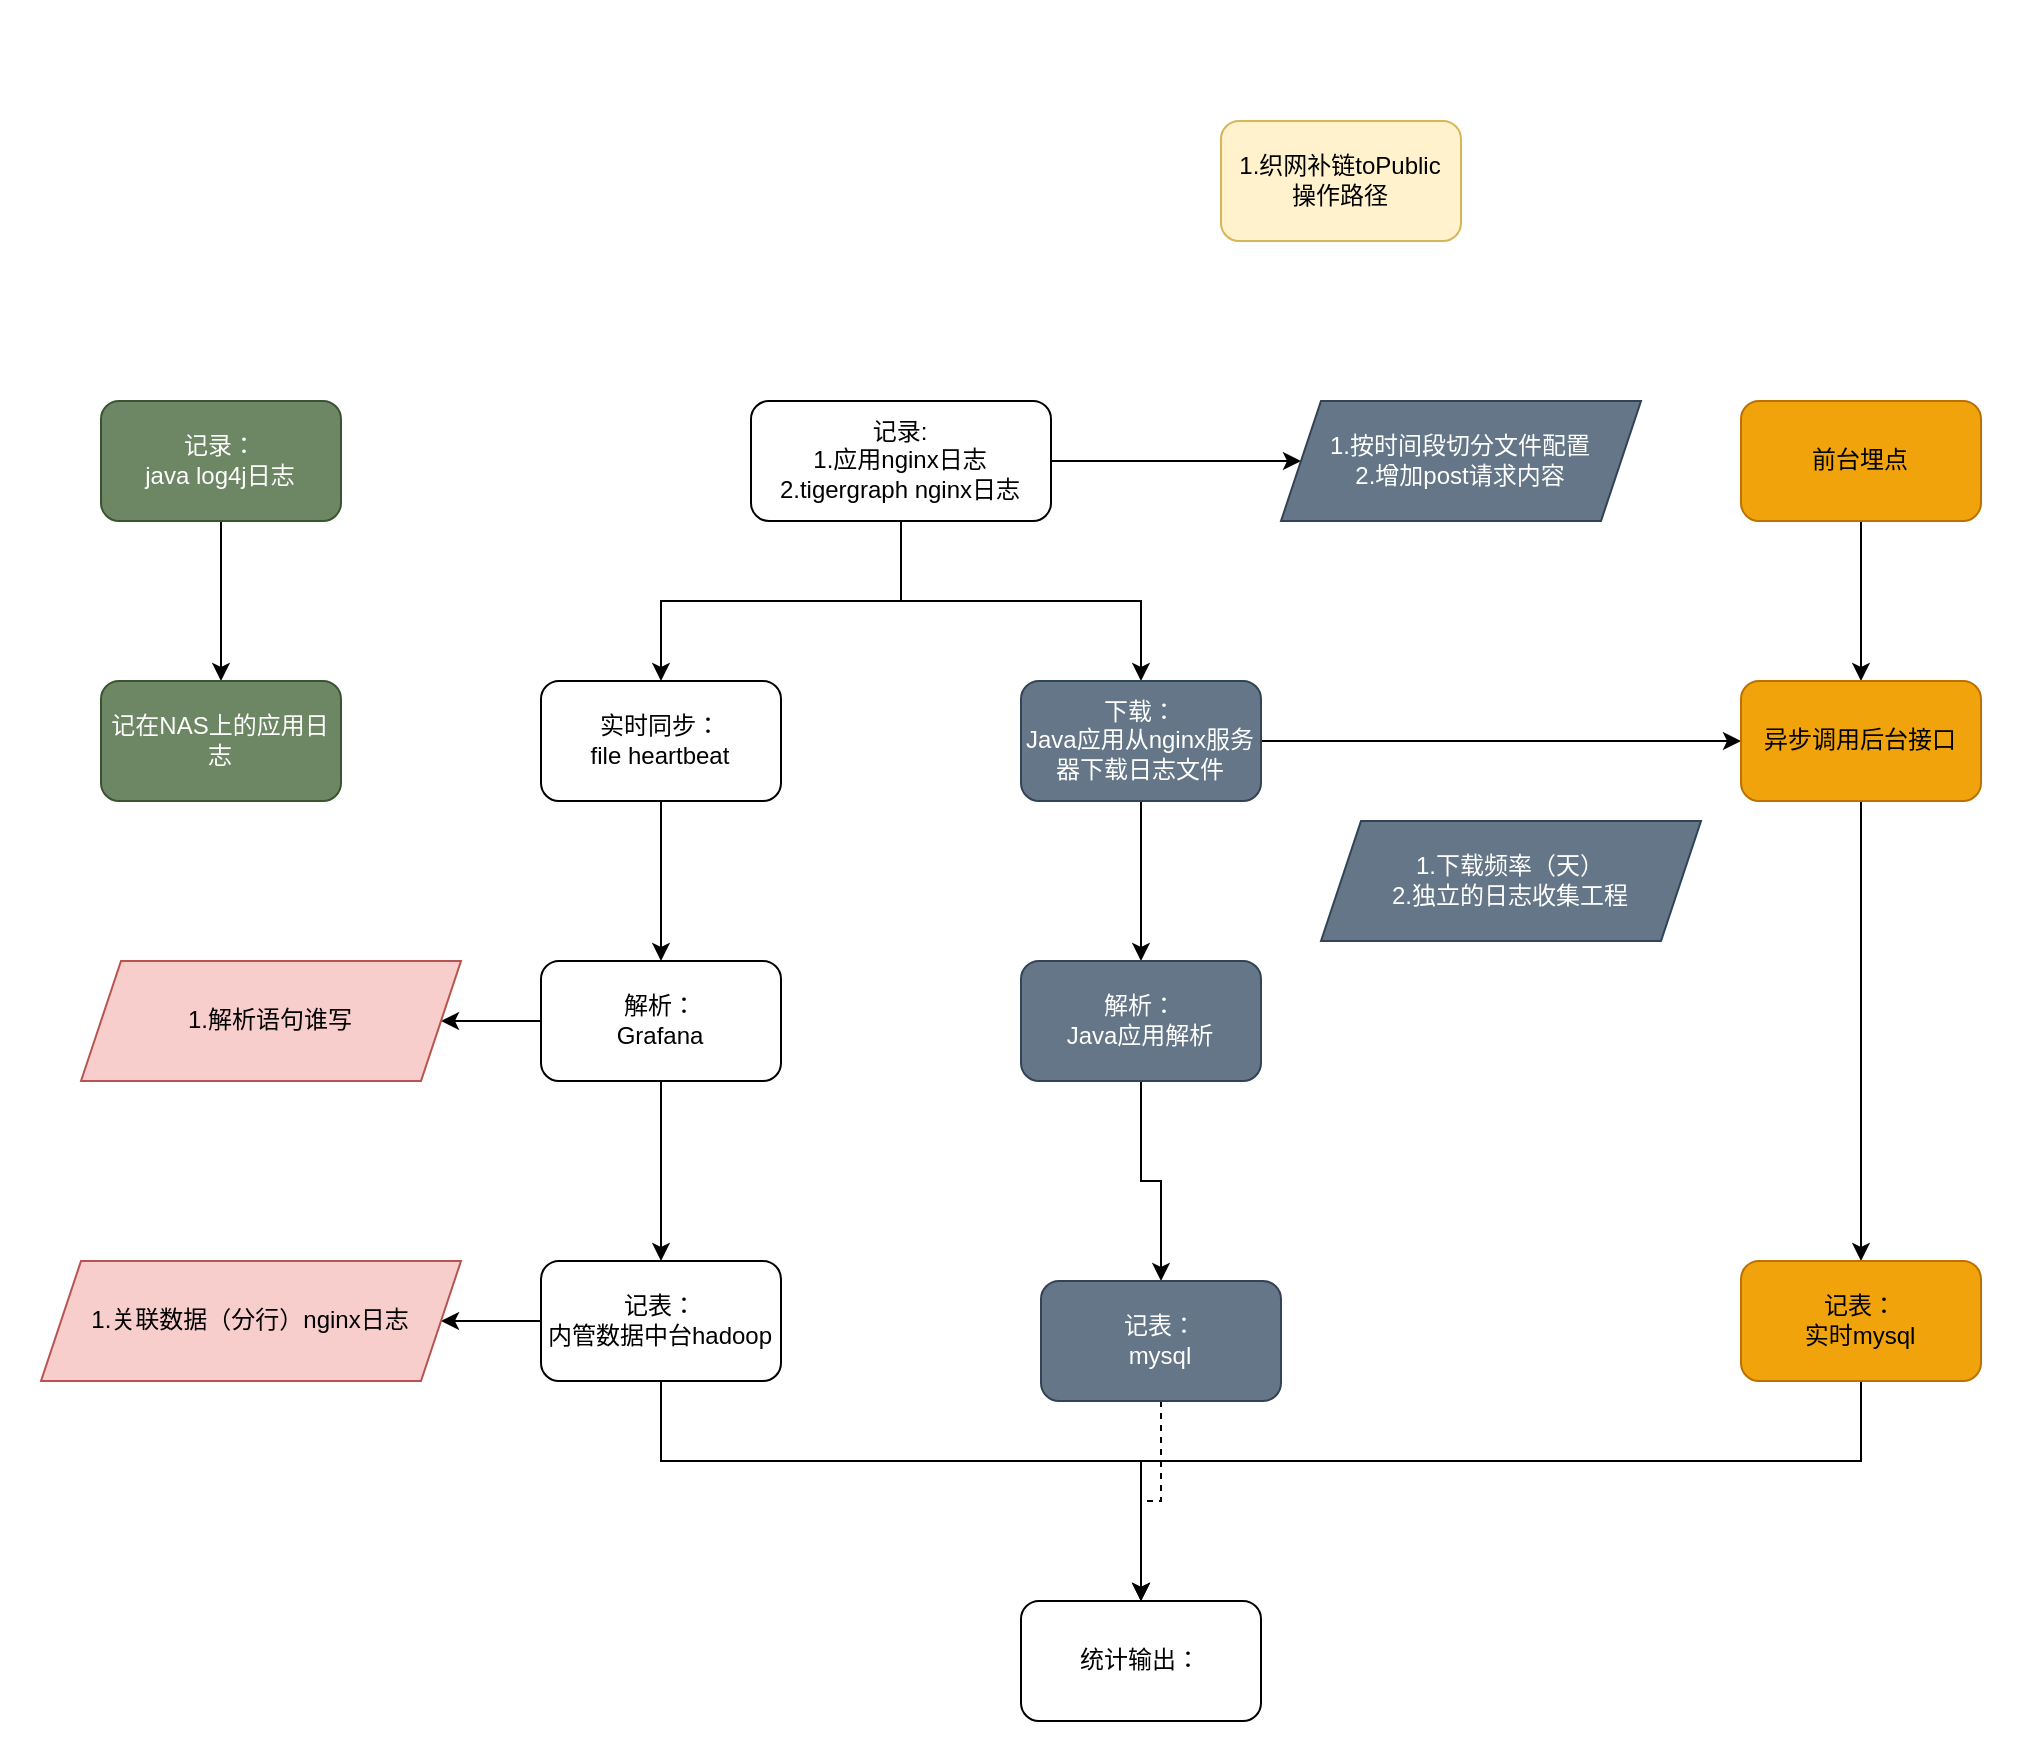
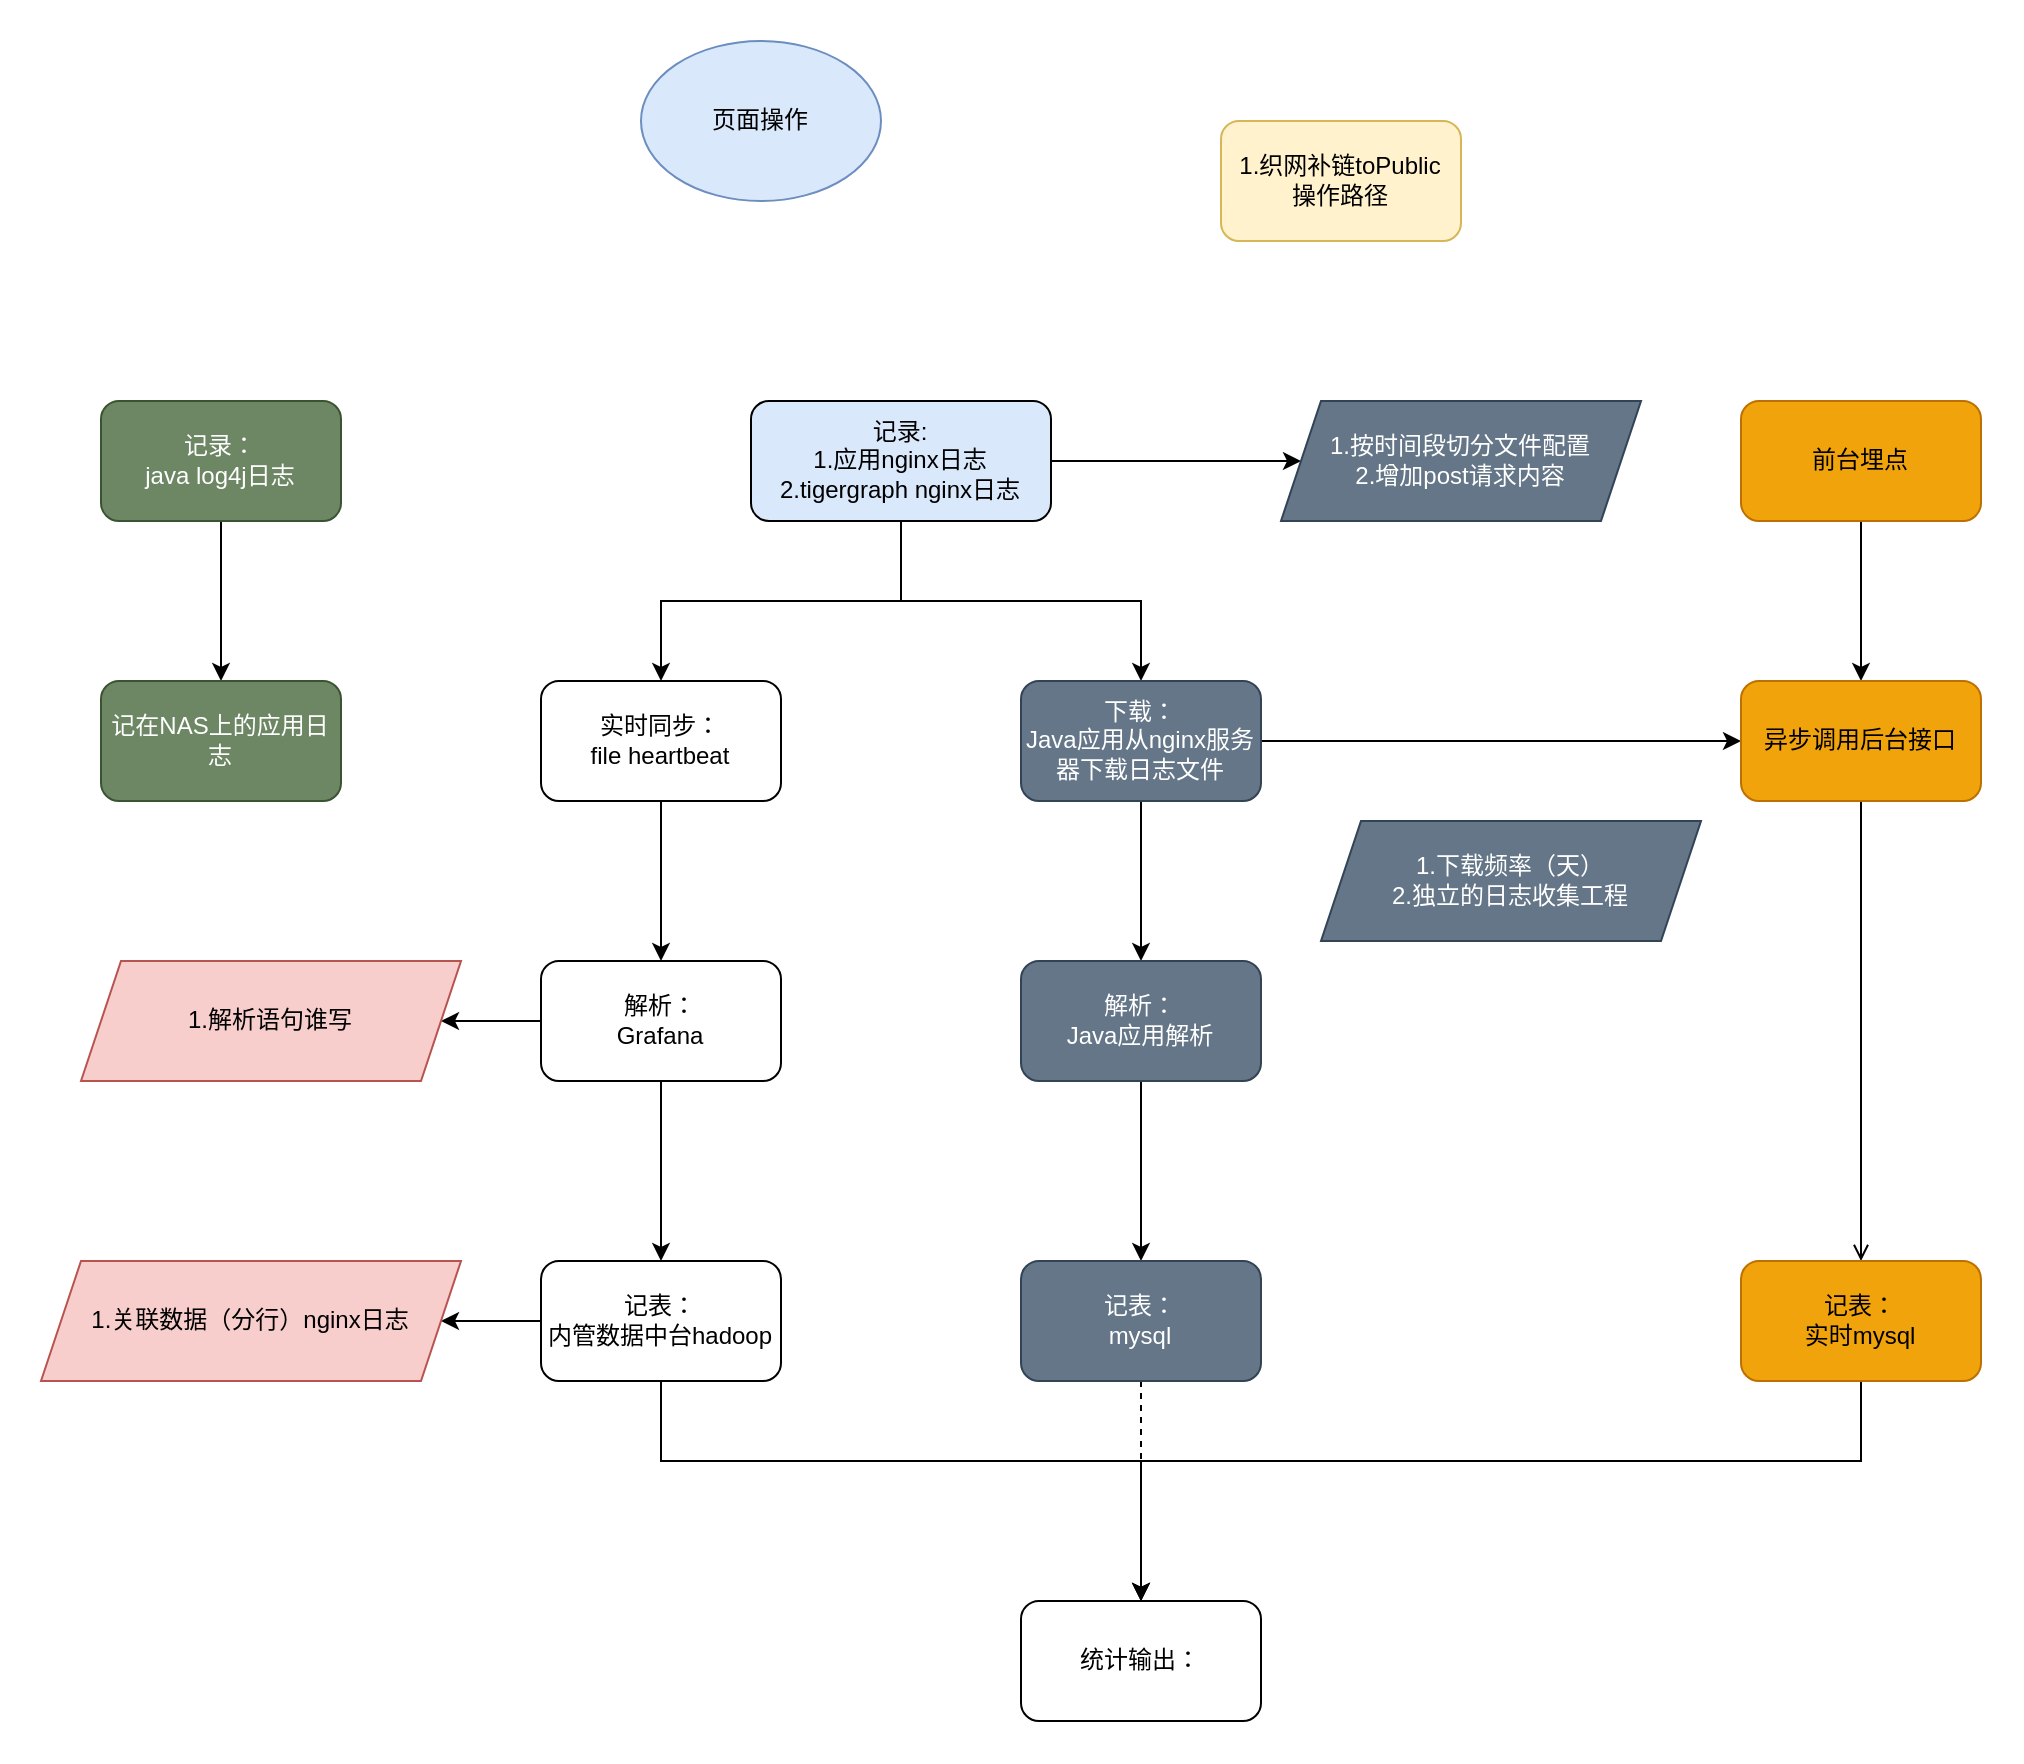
node "页面操作": added
node "记录: 1.应用nginx日志 2.tigergraph nginx日志": fillcolor #ffffff -> #dae8fc
edge "异步调用后台接口" -> "记表： 实时mysql": arrowhead classic -> open
node "记表： mysql": moved (1161, 1341) -> (1141, 1321)
